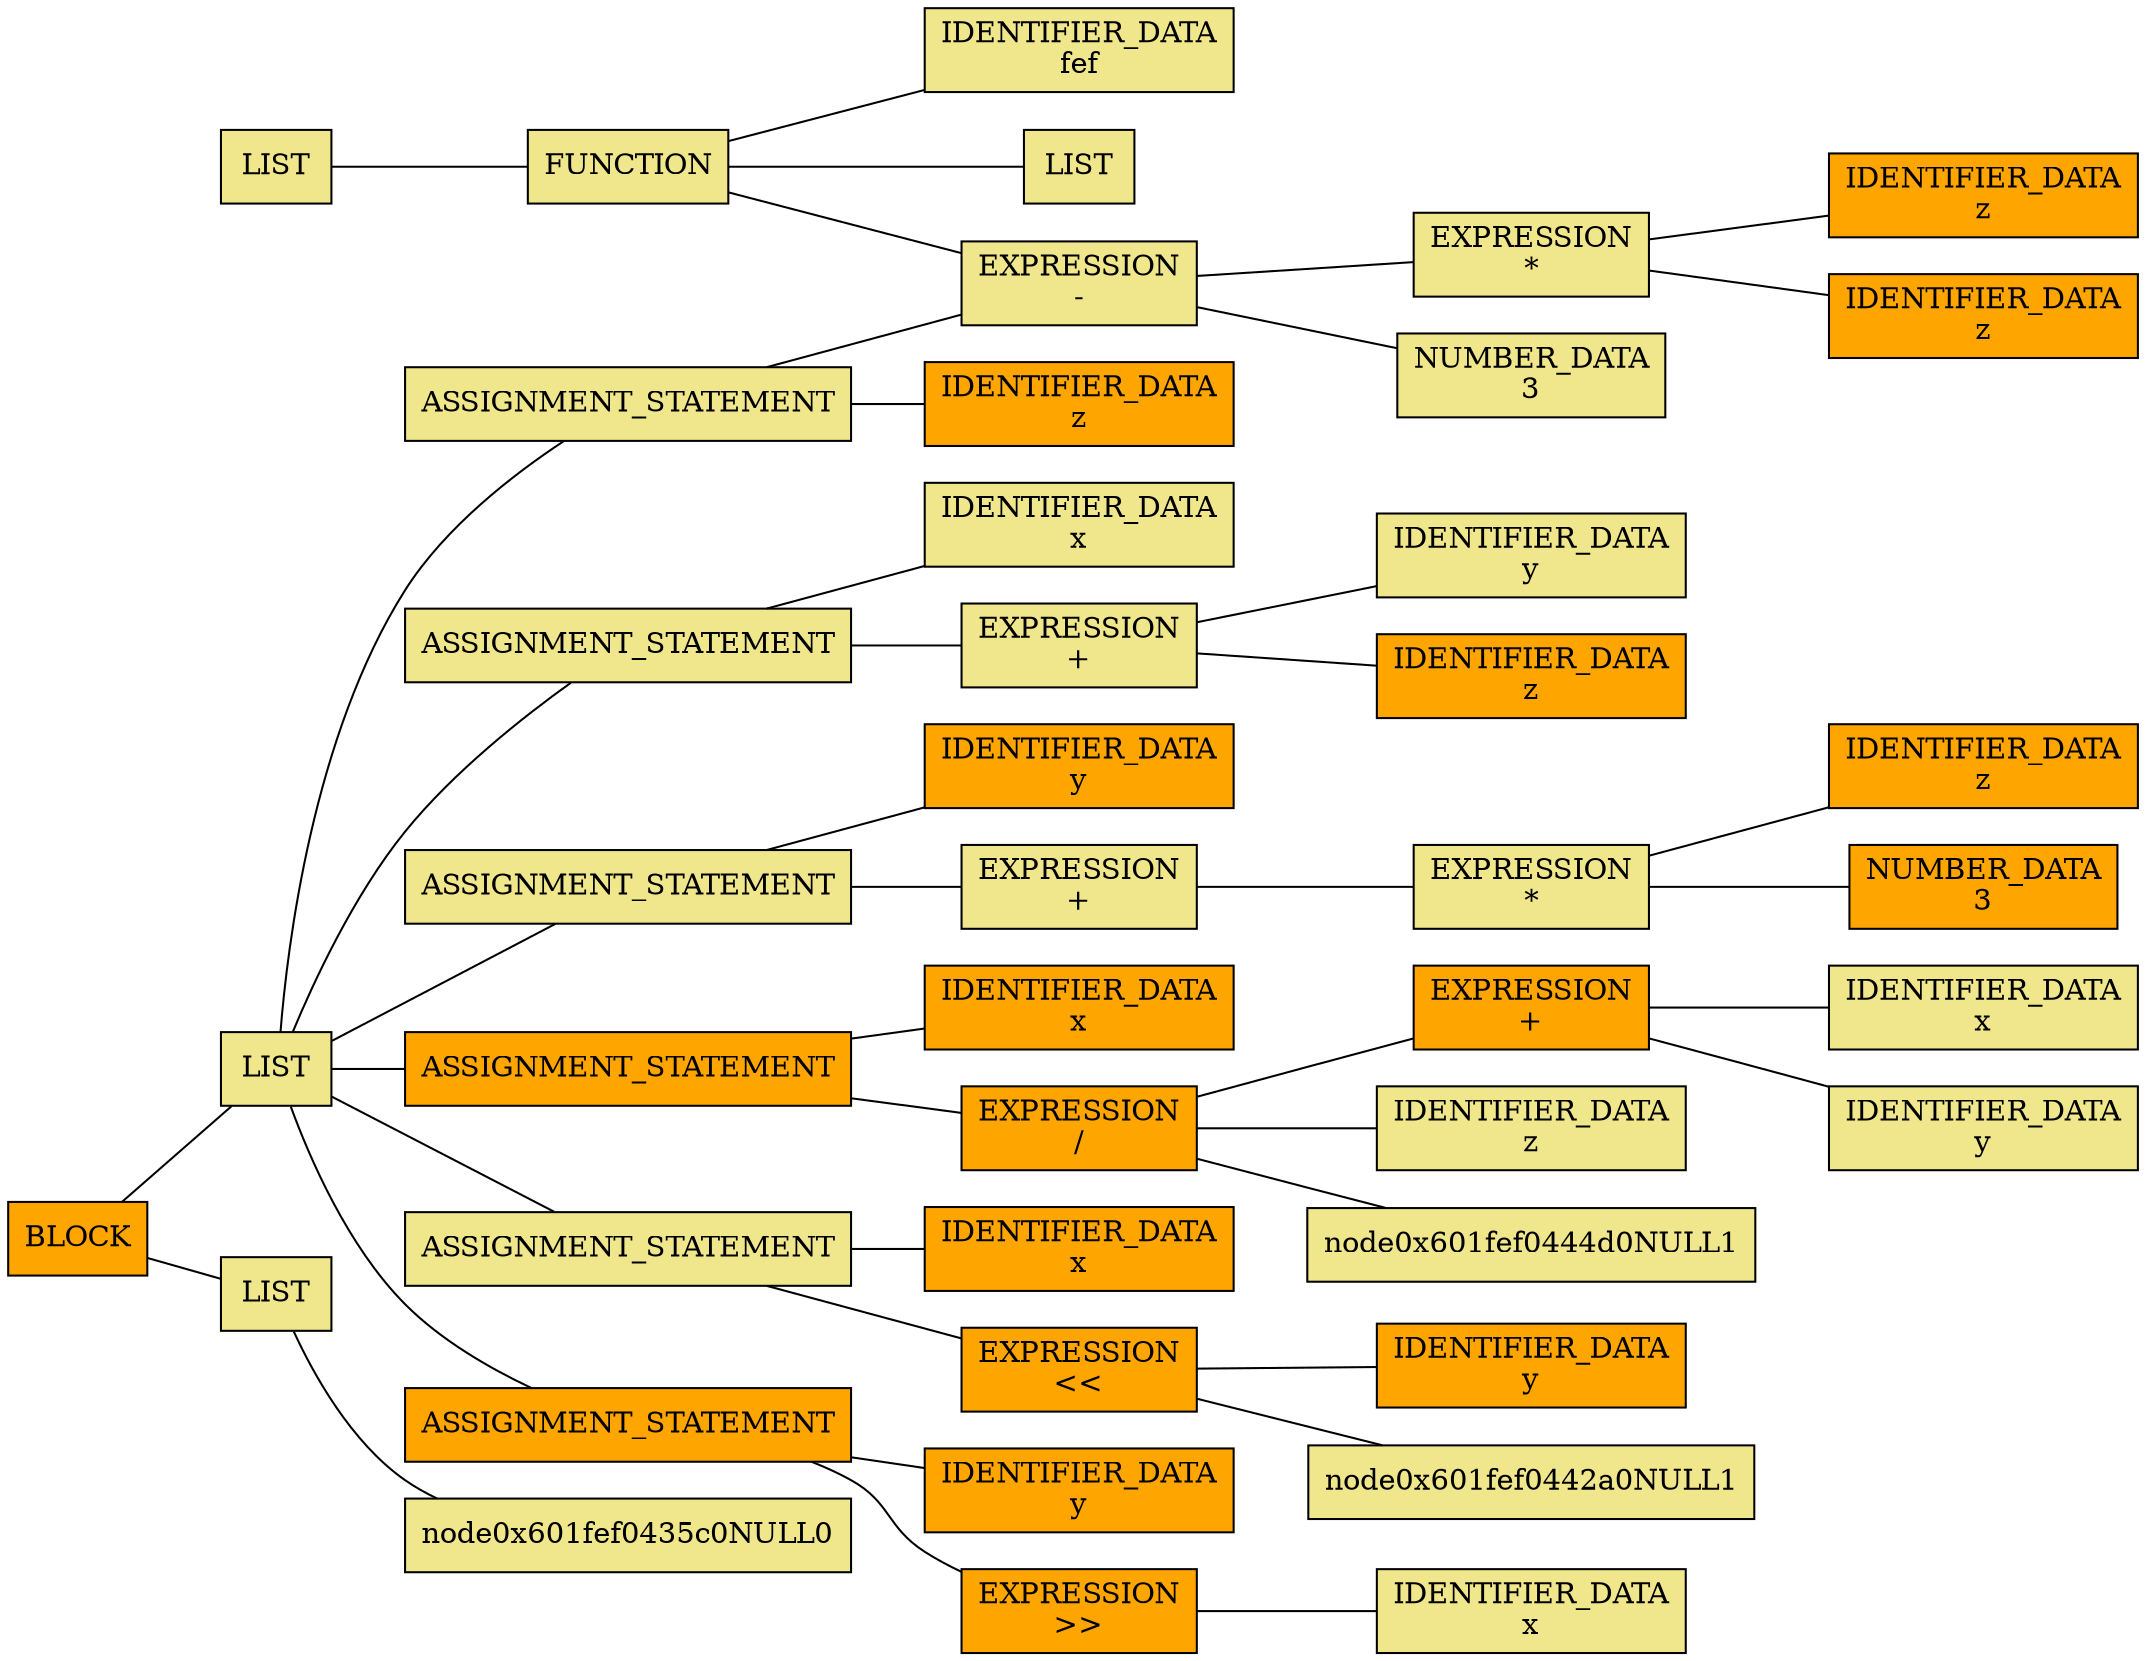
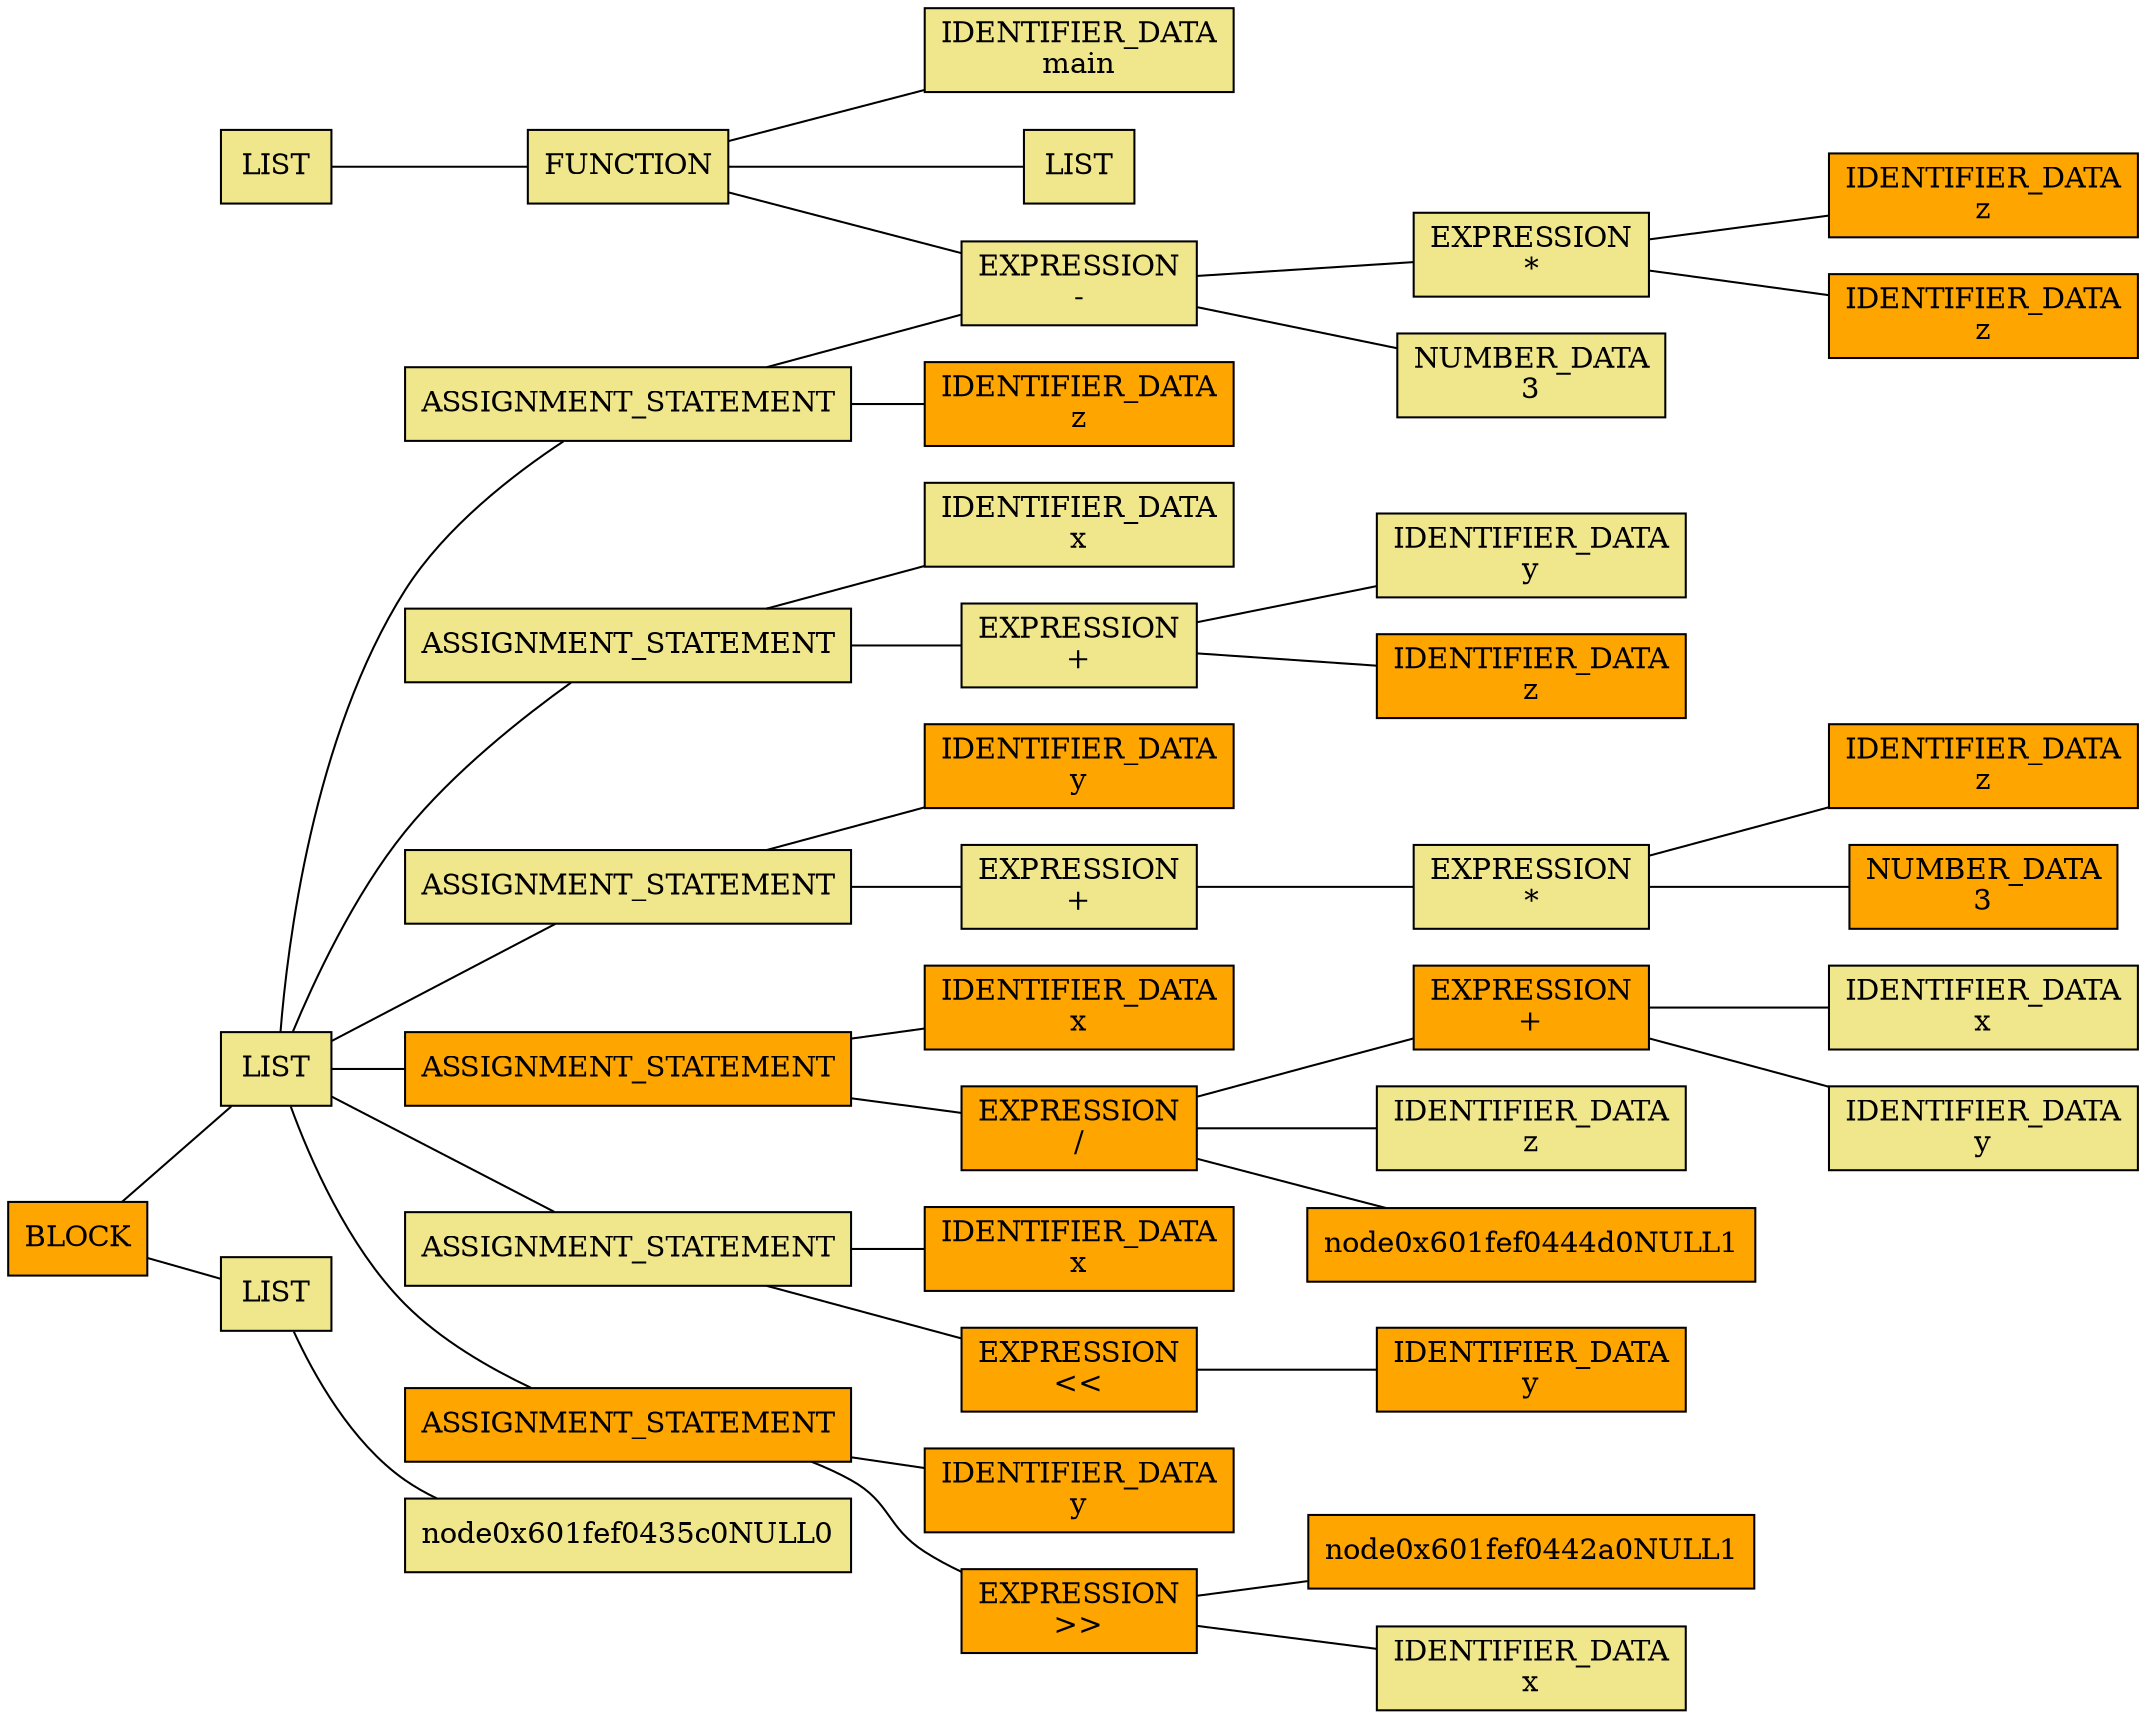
node "IDENTIFIER_DATA fef": label "IDENTIFIER_DATA fef" -> "IDENTIFIER_DATA main"
node "node0x601fef0444d0NULL1": fillcolor khaki -> orange
edge "EXPRESSION <<" -- "node0x601fef0442a0NULL1": now "EXPRESSION >>" -- "node0x601fef0442a0NULL1"
node "node0x601fef0442a0NULL1": fillcolor khaki -> orange
